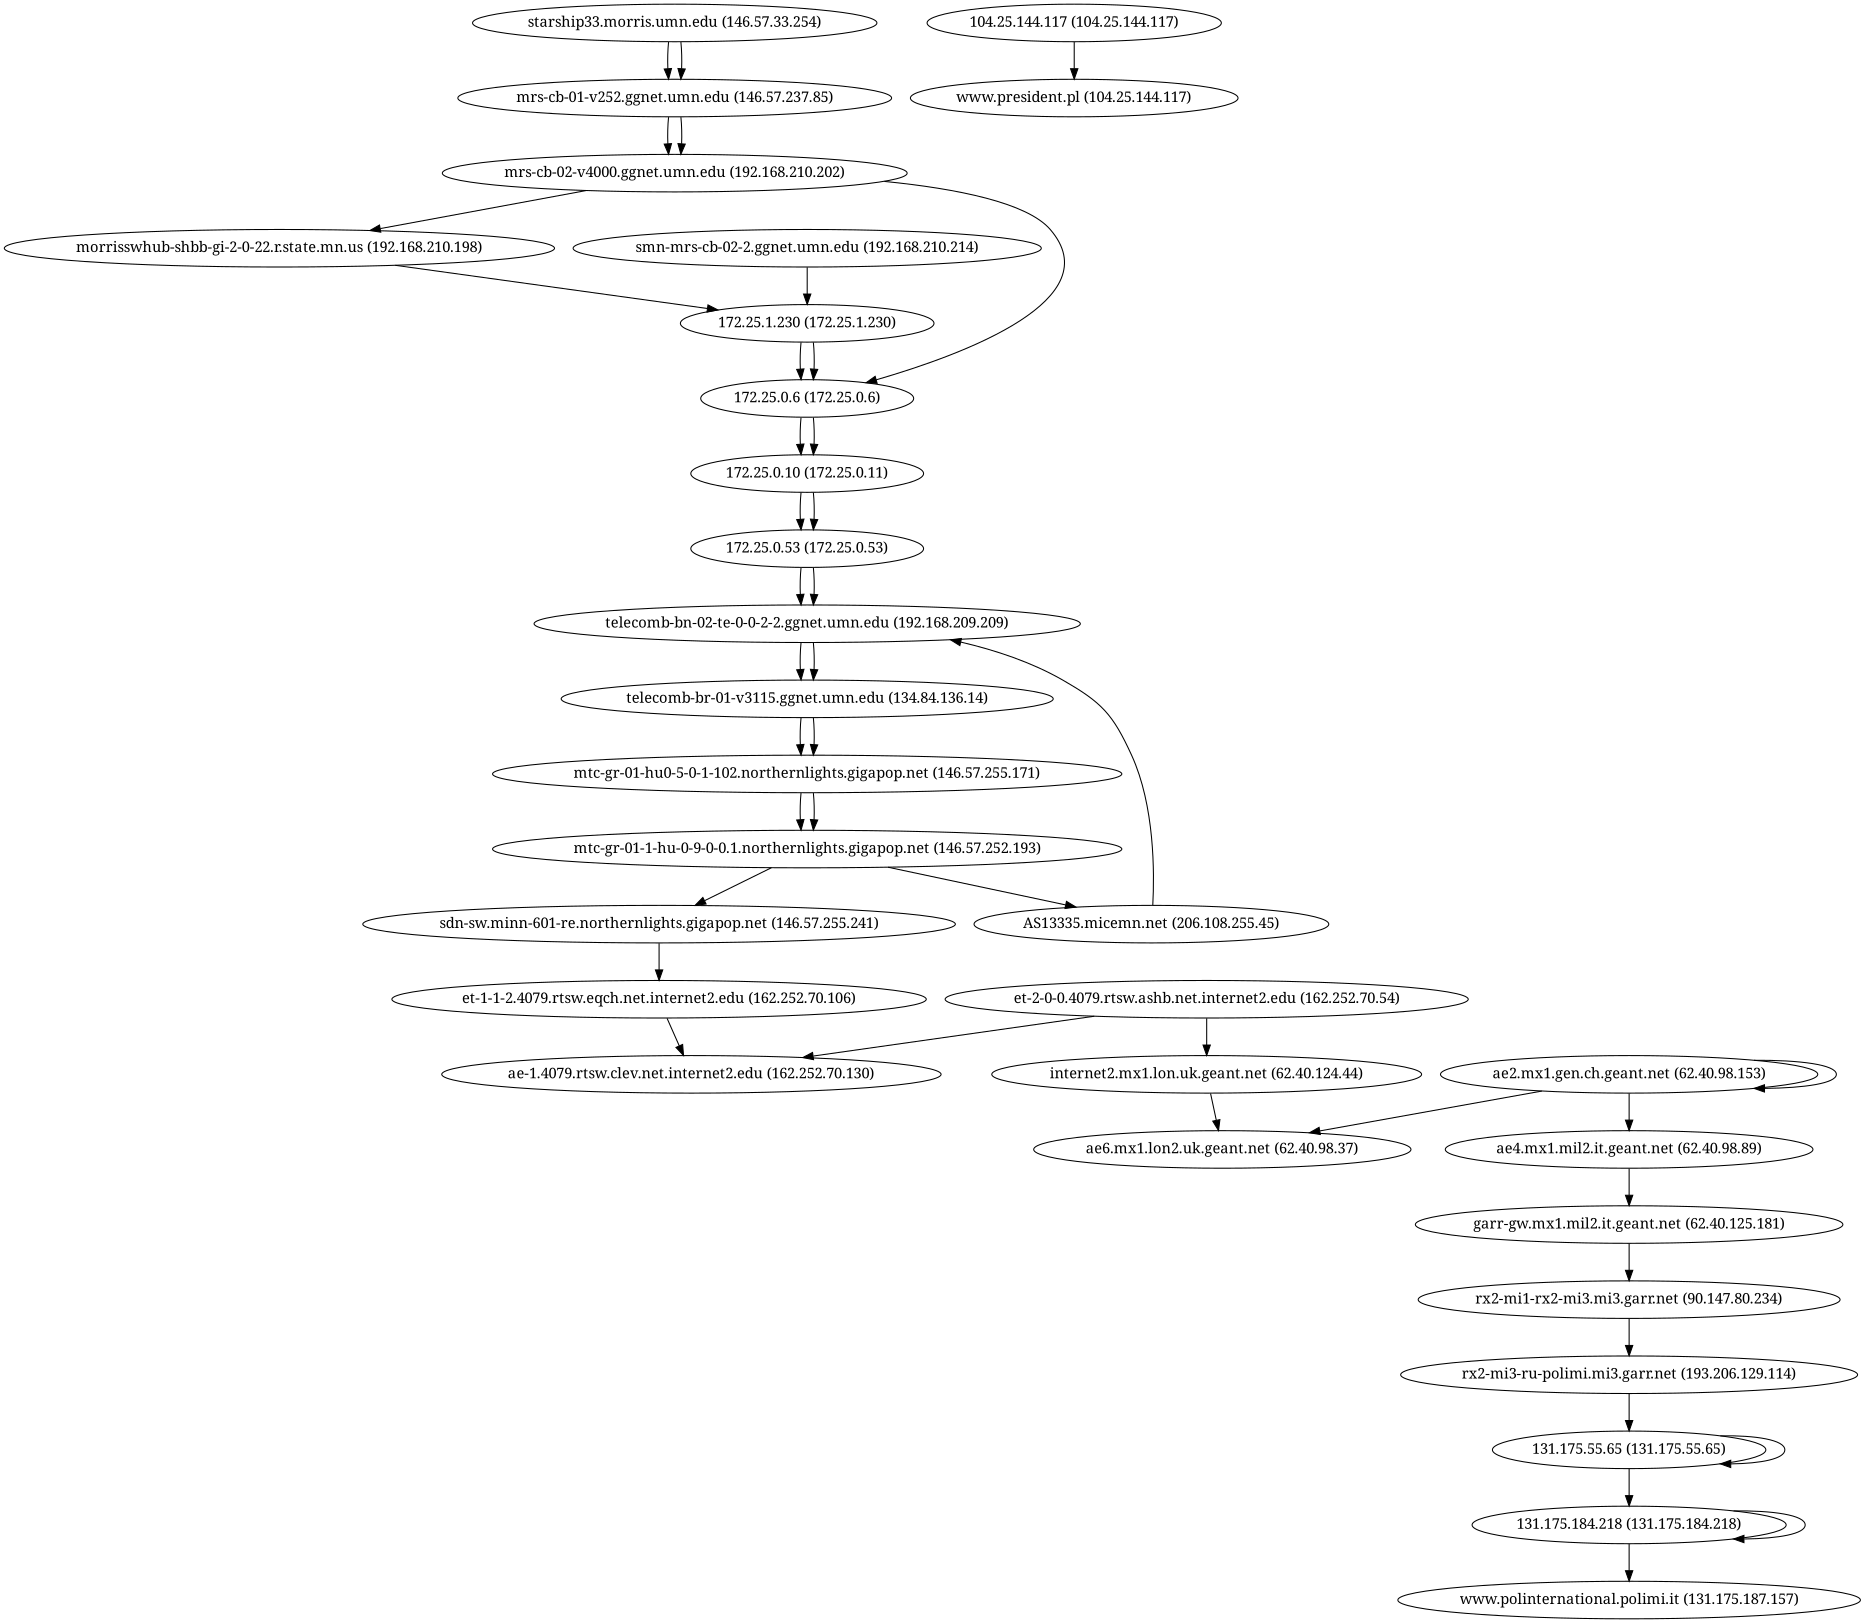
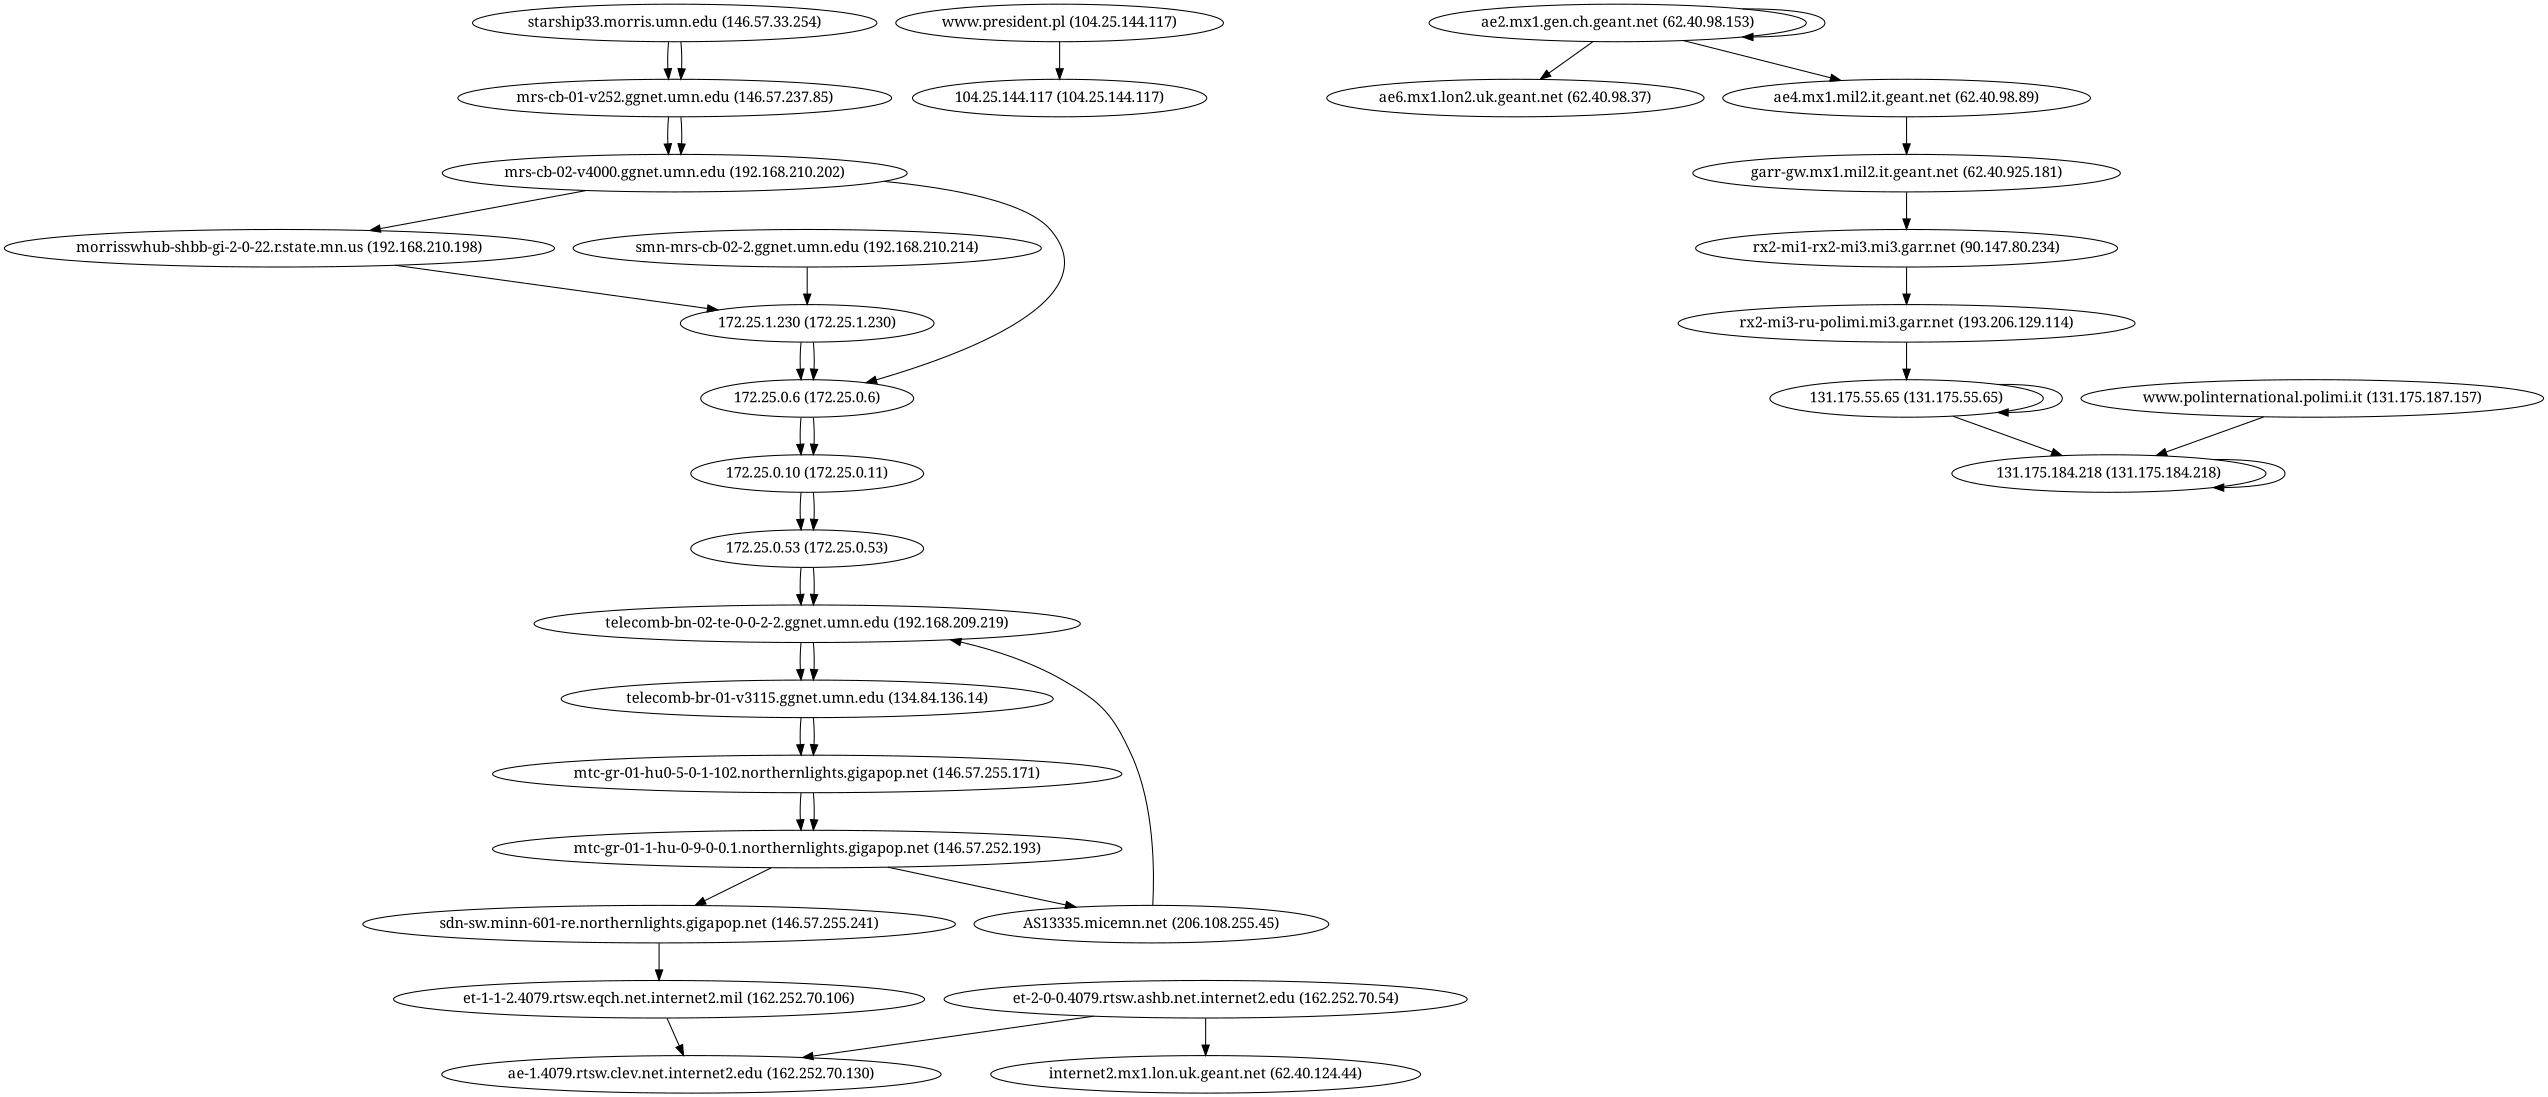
edge "104.25.144.117 (104.25.144.117)" -> "www.president.pl (104.25.144.117)": reversed
node "telecomb-bn-02-te-0-0-2-2.ggnet.umn.edu (192.168.209.209)": label "telecomb-bn-02-te-0-0-2-2.ggnet.umn.edu (192.168.209.209)" -> "telecomb-bn-02-te-0-0-2-2.ggnet.umn.edu (192.168.209.219)"
node "et-1-1-2.4079.rtsw.eqch.net.internet2.edu (162.252.70.106)": label "et-1-1-2.4079.rtsw.eqch.net.internet2.edu (162.252.70.106)" -> "et-1-1-2.4079.rtsw.eqch.net.internet2.mil (162.252.70.106)"
edge "internet2.mx1.lon.uk.geant.net (62.40.124.44)" -> "ae6.mx1.lon2.uk.geant.net (62.40.98.37)": removed
node "garr-gw.mx1.mil2.it.geant.net (62.40.125.181)": label "garr-gw.mx1.mil2.it.geant.net (62.40.125.181)" -> "garr-gw.mx1.mil2.it.geant.net (62.40.925.181)"
edge "131.175.184.218 (131.175.184.218)" -> "www.polinternational.polimi.it (131.175.187.157)": reversed
